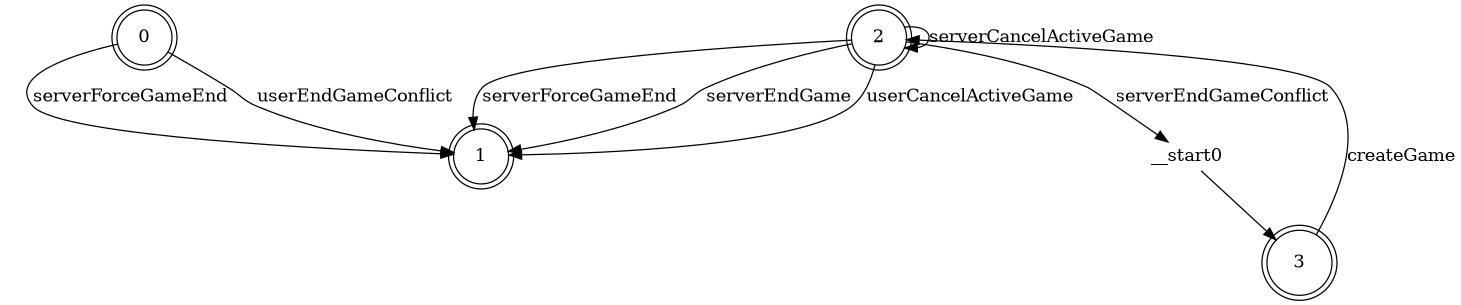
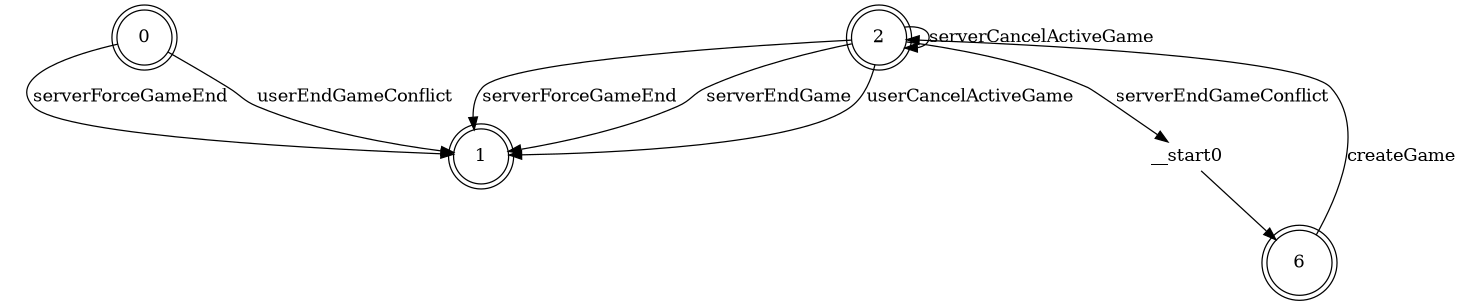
node "3": label "3" -> "6"
